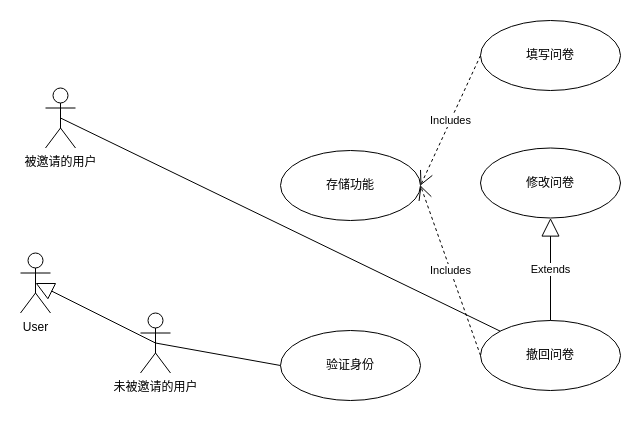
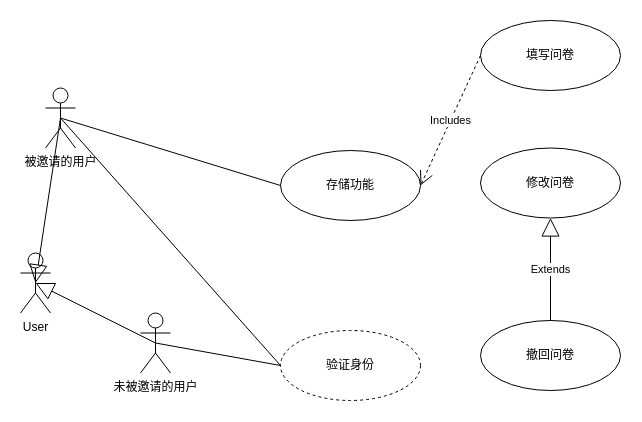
edge "被邀请的用户" -> "User": added
edge "被邀请的用户" -- "撤回问卷": now "被邀请的用户" -- "存储功能"
edge "被邀请的用户" -- "验证身份": added
edge "撤回问卷" -> "存储功能": removed, label "Includes"
node "验证身份": style solid -> dashed
